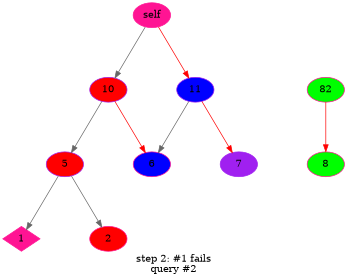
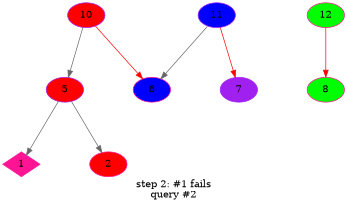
node "self": removed
node "82": label "82" -> "12"
